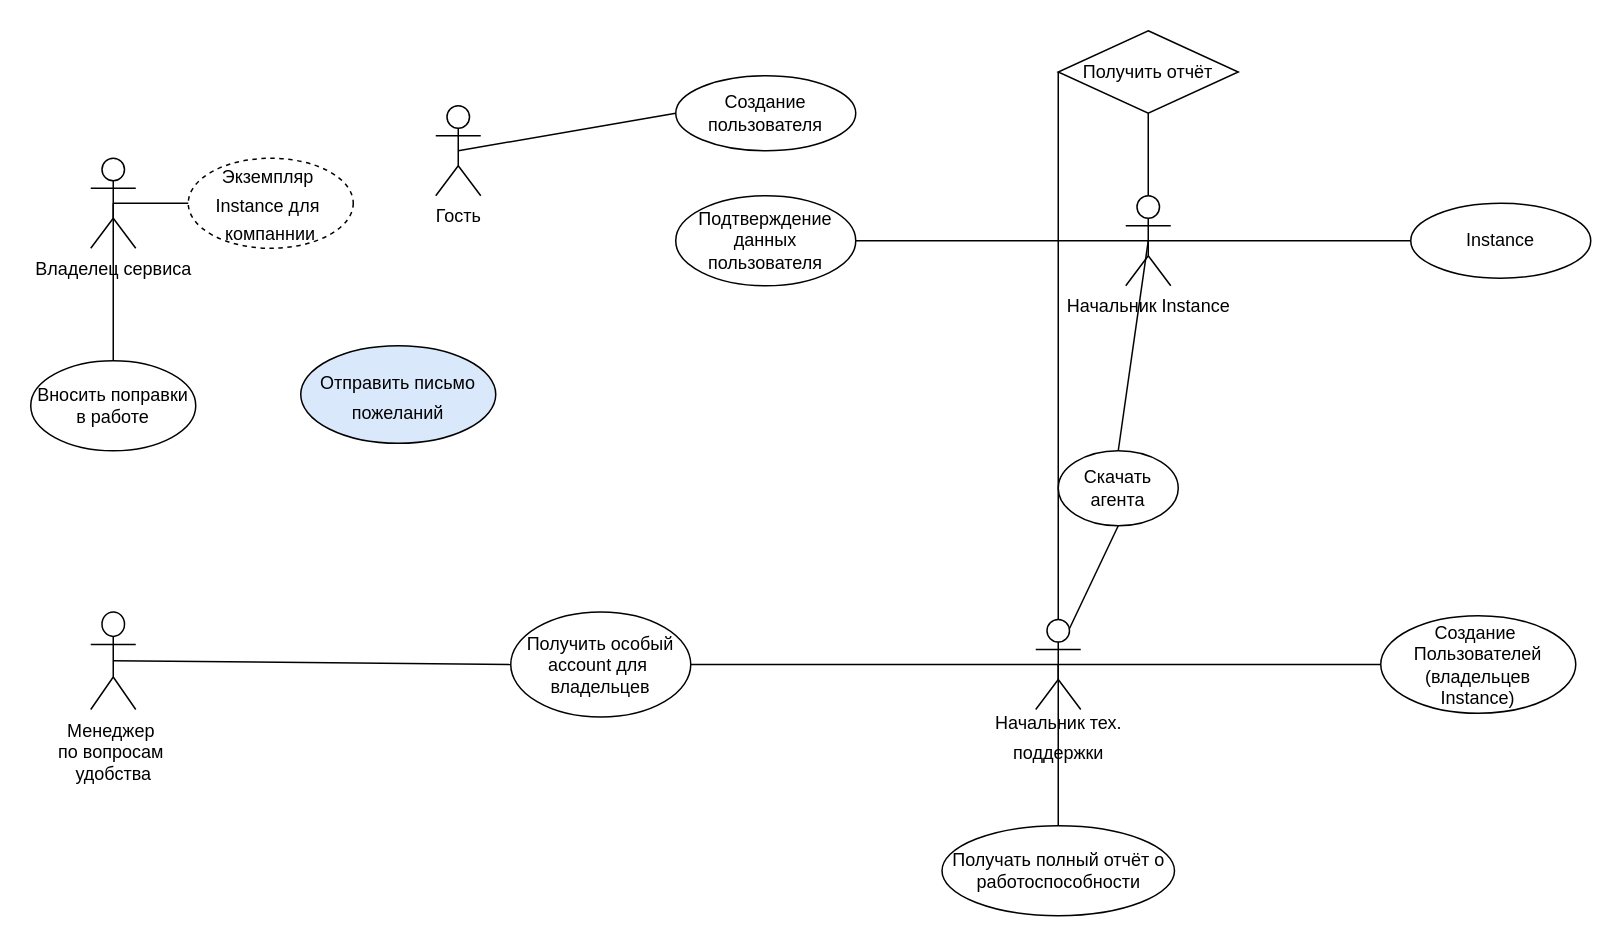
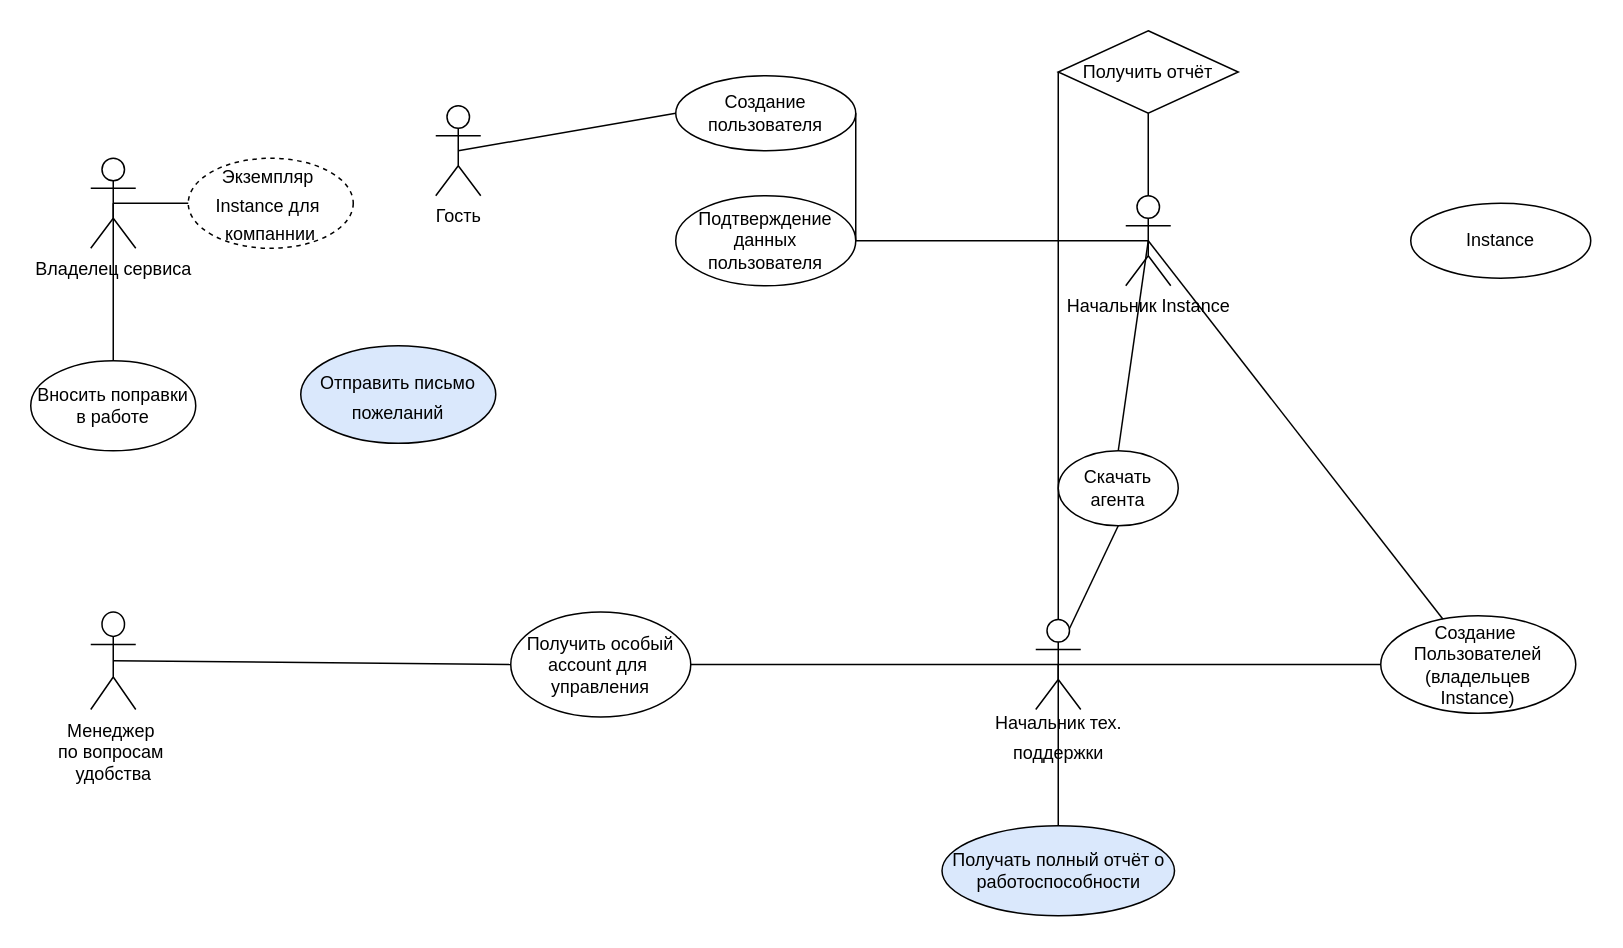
edge "Создание пользователя" -- "Подтверждение данных пользователя": added
edge "Начальник Instance" -- "Instance": now "Начальник Instance" -- "Создание Пользователей (владельцев Instance)"
node "Получить особый account для владельцев": label "Получить особый account для владельцев" -> "Получить особый account для управления"
node "Получать полный отчёт о работоспособности": fillcolor #ffffff -> #dae8fc
